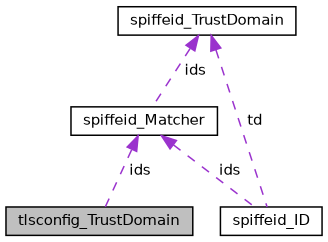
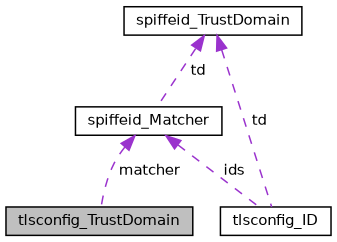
edge "spiffeid_Matcher" -> "spiffeid_TrustDomain": label " ids" -> " td"
edge "tlsconfig_TrustDomain" -> "spiffeid_Matcher": label " ids" -> " matcher"
node "spiffeid_ID": label "spiffeid_ID" -> "tlsconfig_ID"
